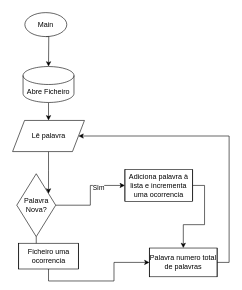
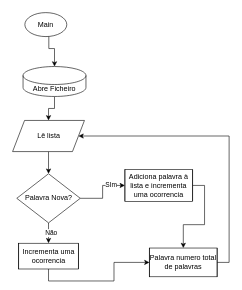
node "Abre Ficheiro": size 51x36 -> 63x30
node "Lê palavra": label "Lê palavra" -> "Lê lista"
node "Palavra Nova?": size 39x63 -> 64x49
node "Ficheiro uma ocorrencia": label "Ficheiro uma ocorrencia" -> "Incrementa uma ocorrencia"
